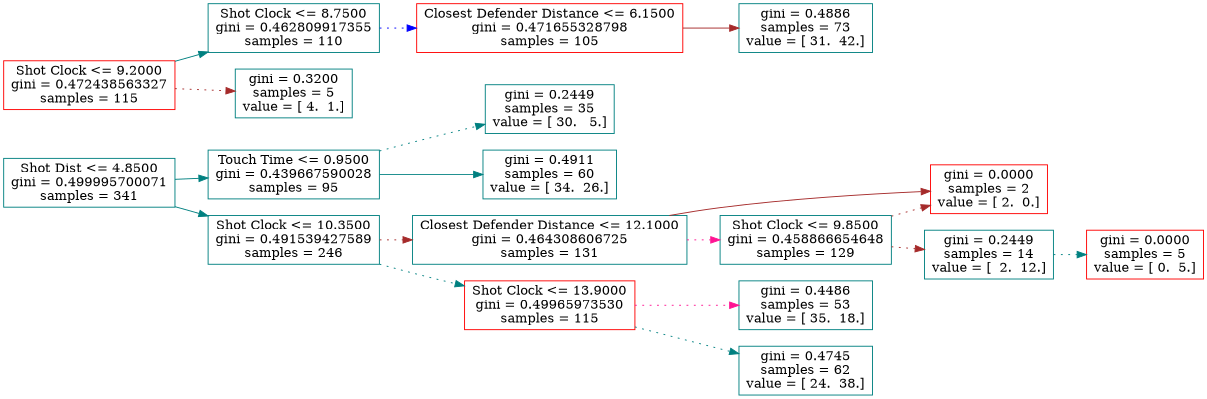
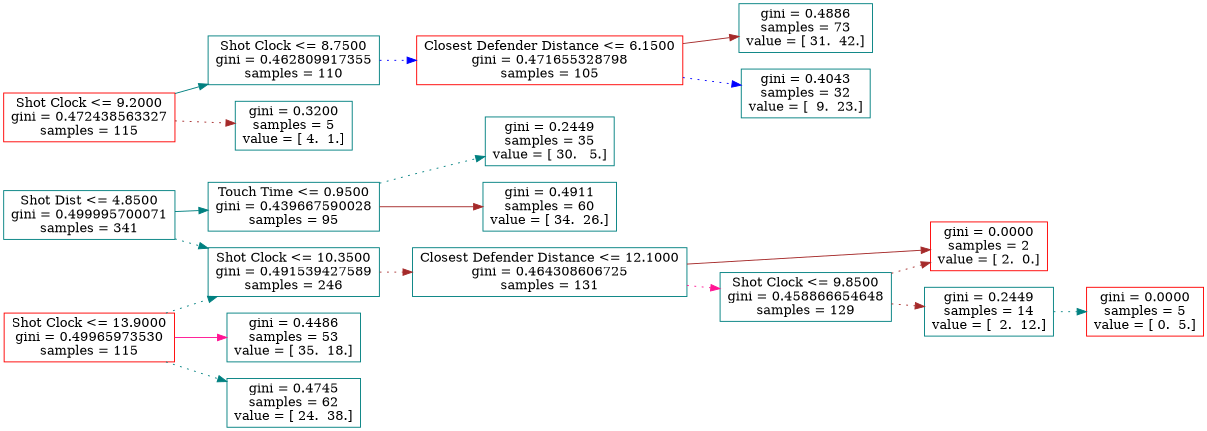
node "gini = 0.4043 samples = 32 value = [  9.  23.]": added
edge "Touch Time <= 0.9500 gini = 0.439667590028 samples = 95" -> "gini = 0.4911 samples = 60 value = [ 34.  26.]": color teal -> brown
edge "Shot Dist <= 4.8500 gini = 0.499995700071 samples = 341" -> "Shot Clock <= 10.3500 gini = 0.491539427589 samples = 246": style solid -> dotted
edge "Shot Clock <= 10.3500 gini = 0.491539427589 samples = 246" -> "Shot Clock <= 13.9000 gini = 0.49965973530 samples = 115": reversed
edge "Shot Clock <= 13.9000 gini = 0.49965973530 samples = 115" -> "gini = 0.4486 samples = 53 value = [ 35.  18.]": style dotted -> solid
